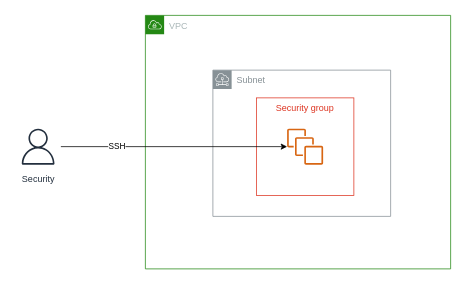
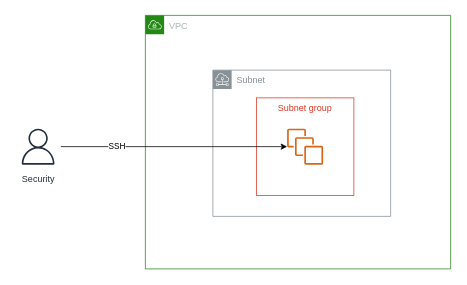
node "Security group": label "Security group" -> "Subnet group"
